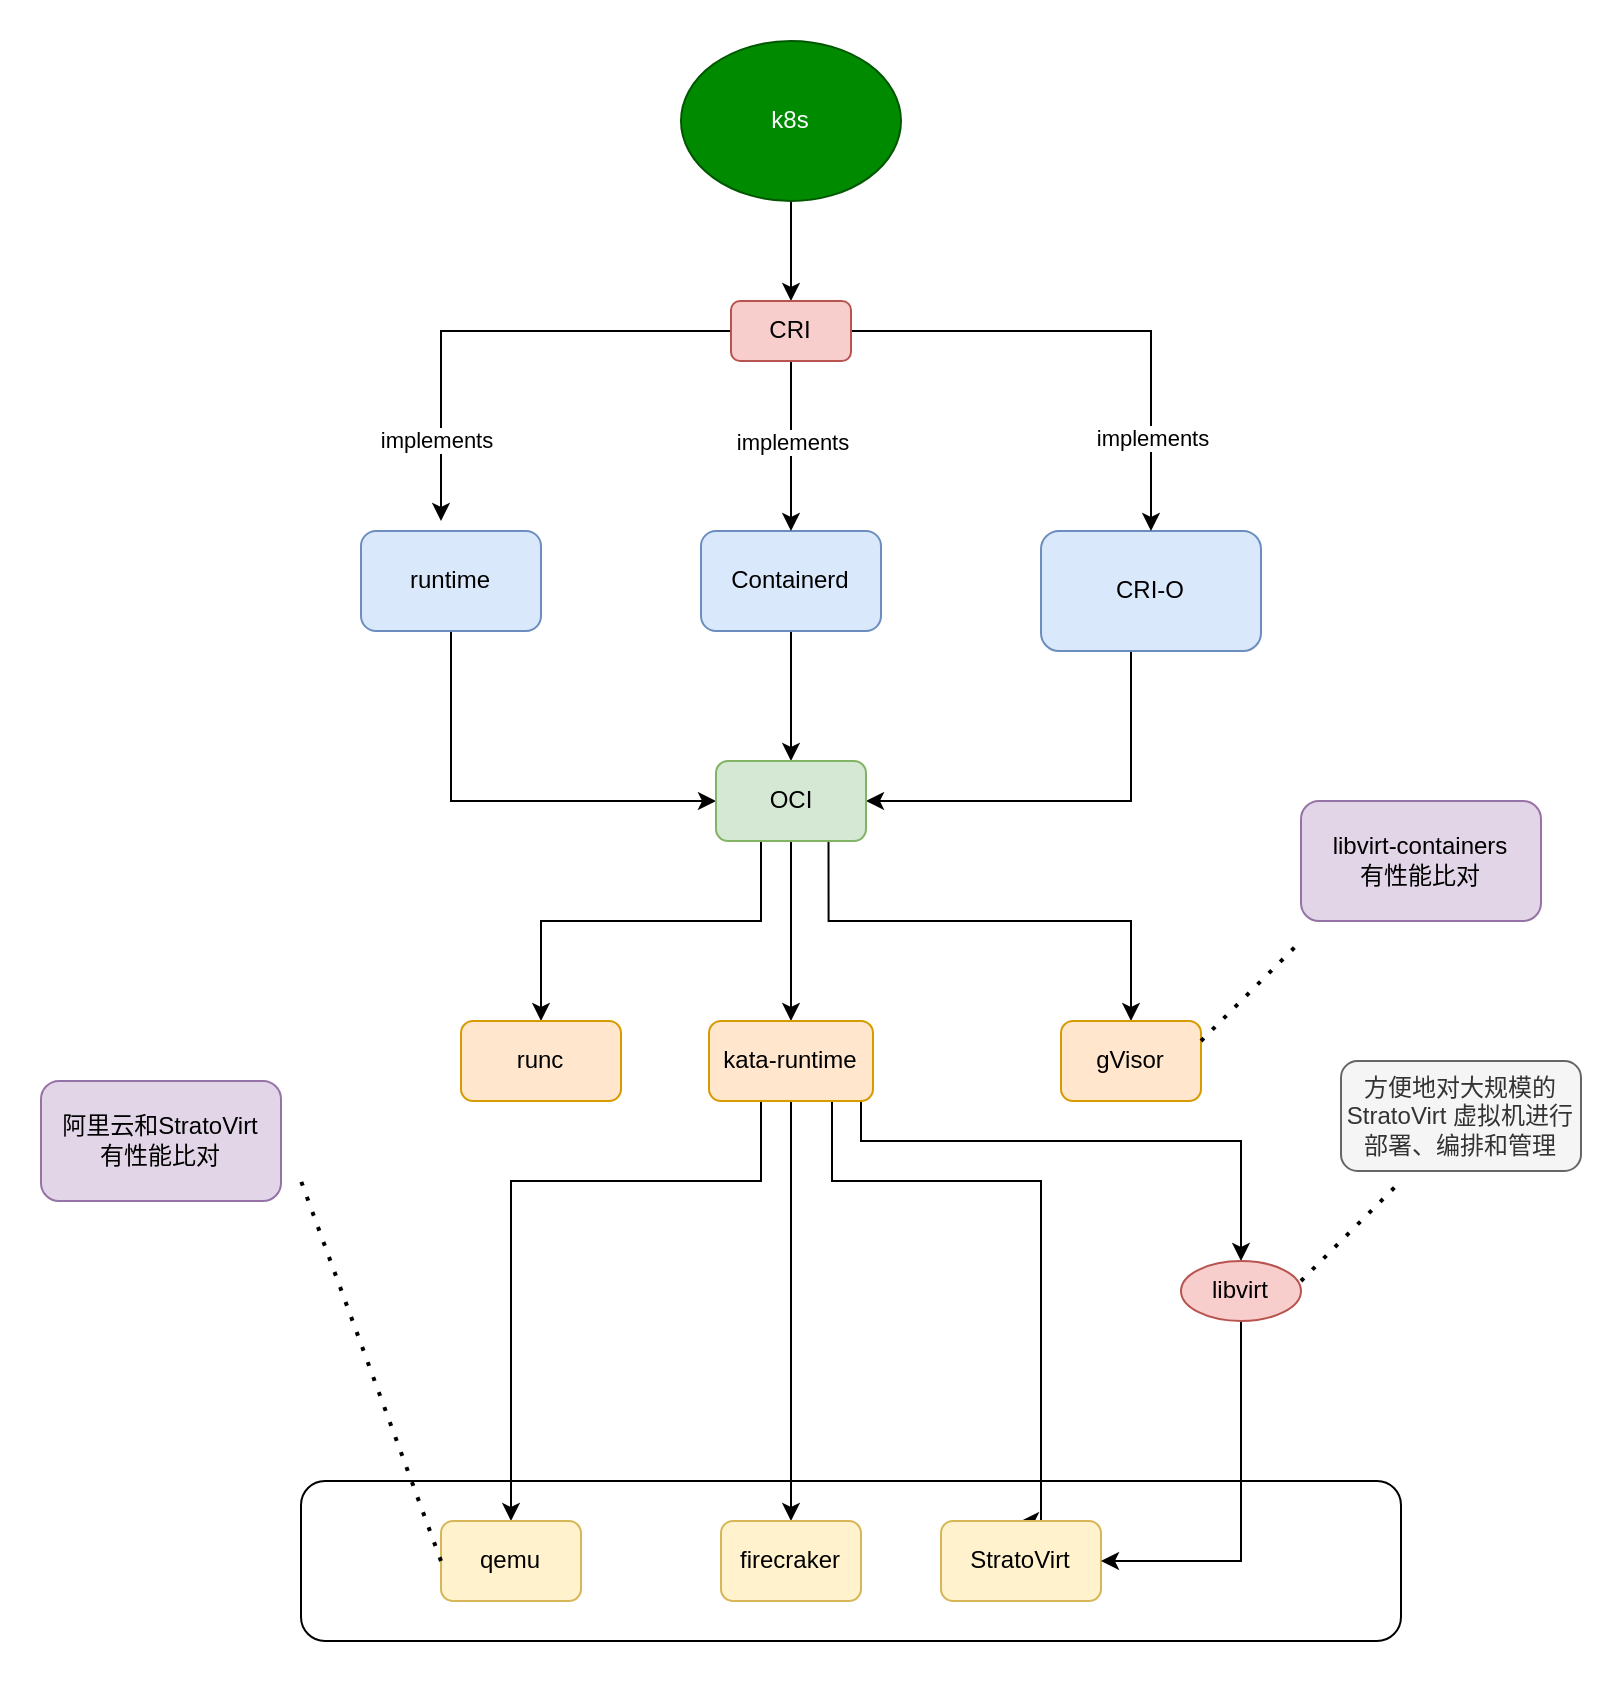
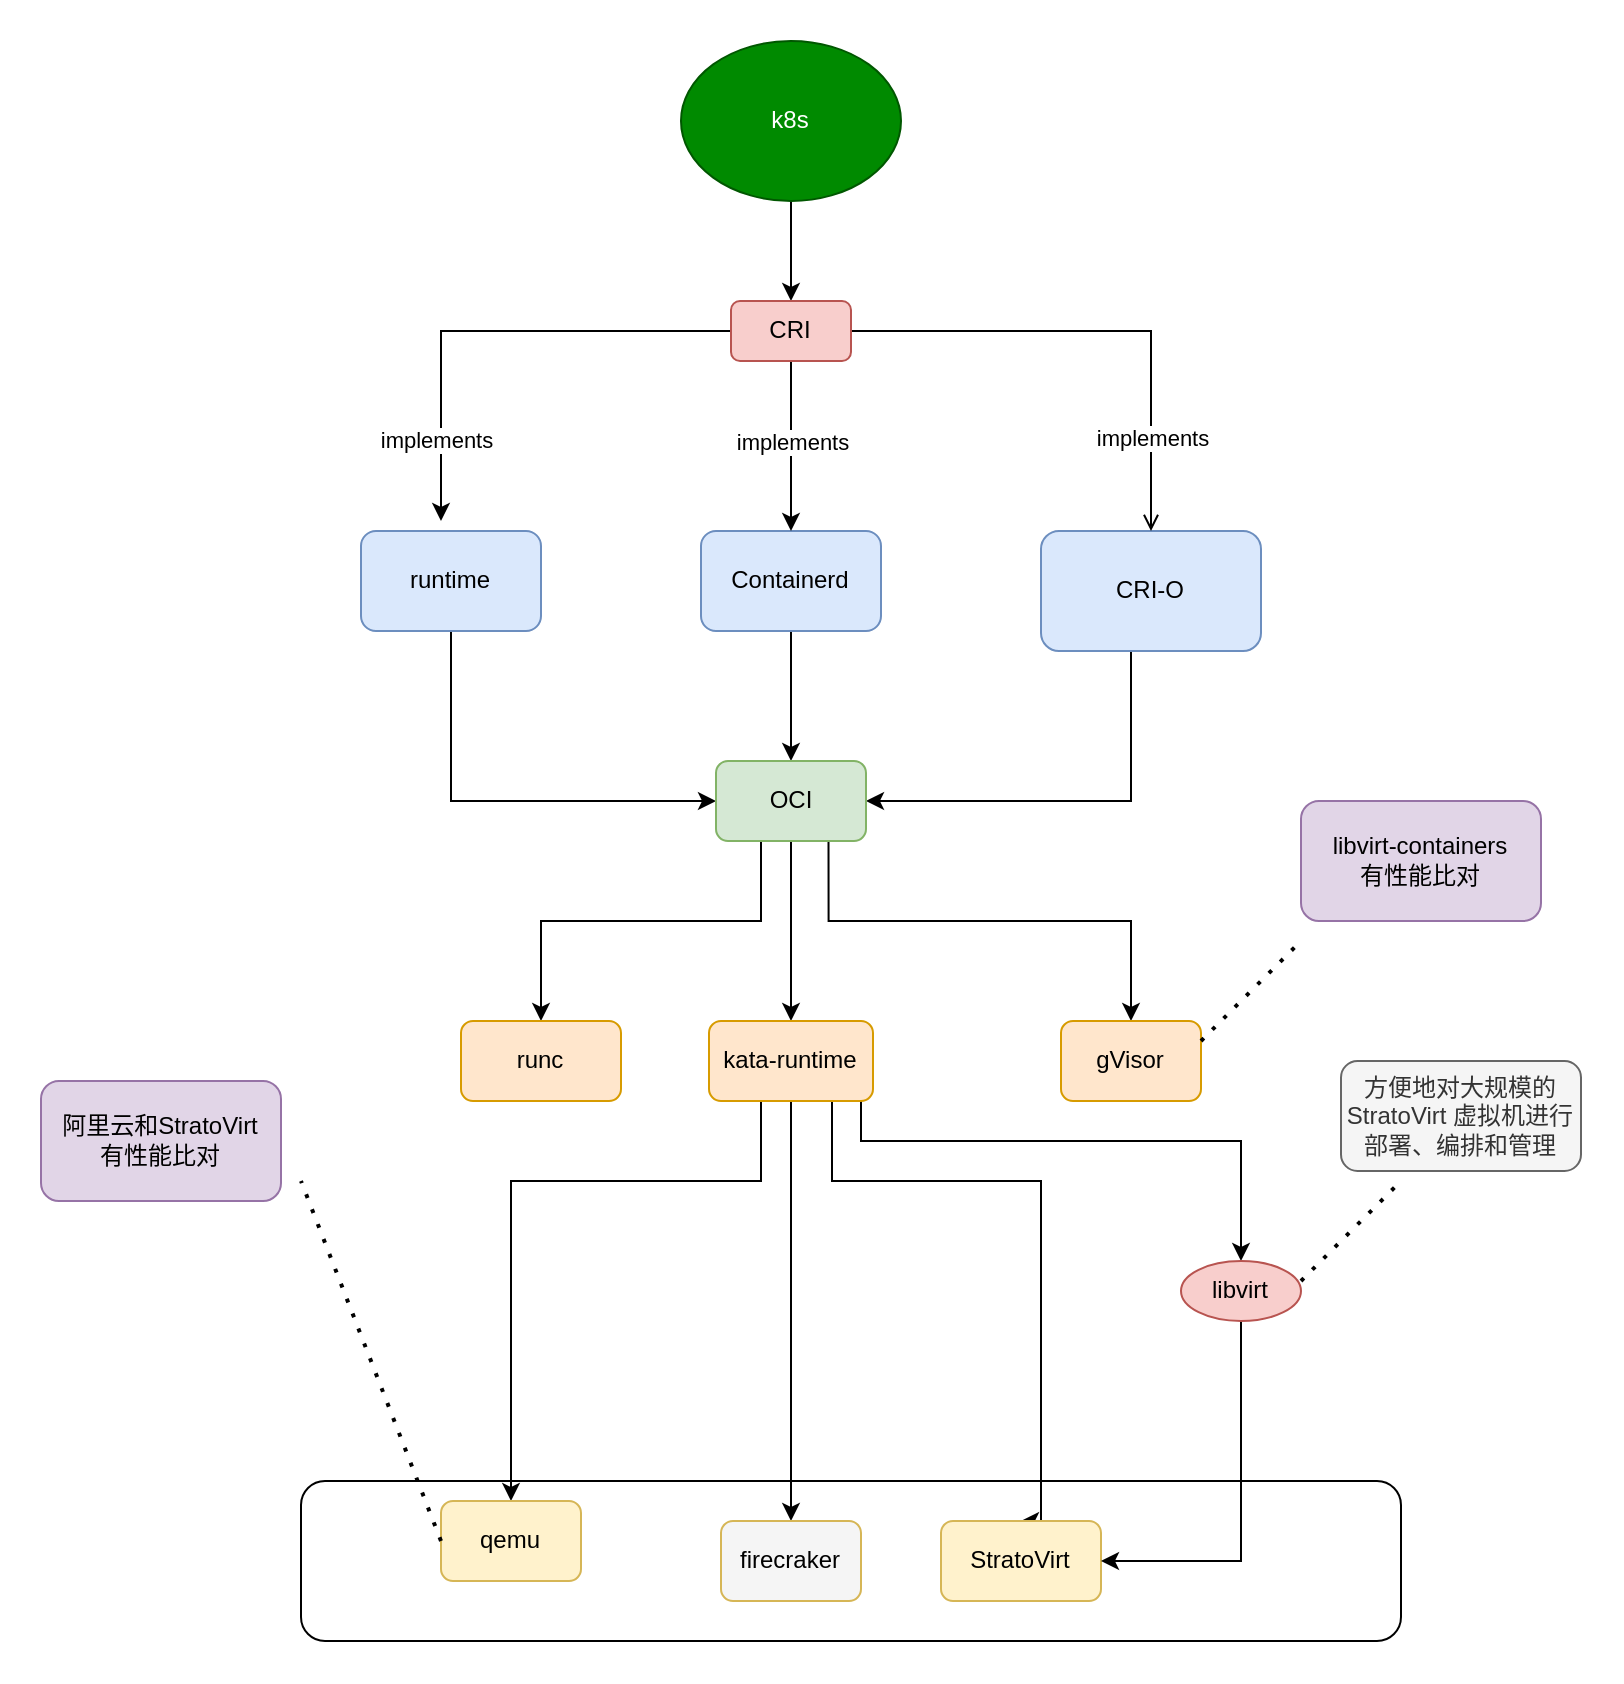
edge "CRI" -> "CRI-O": arrowhead classic -> open
node "qemu": moved (511, 1561) -> (511, 1541)
node "firecraker": fillcolor #fff2cc -> #f5f5f5
